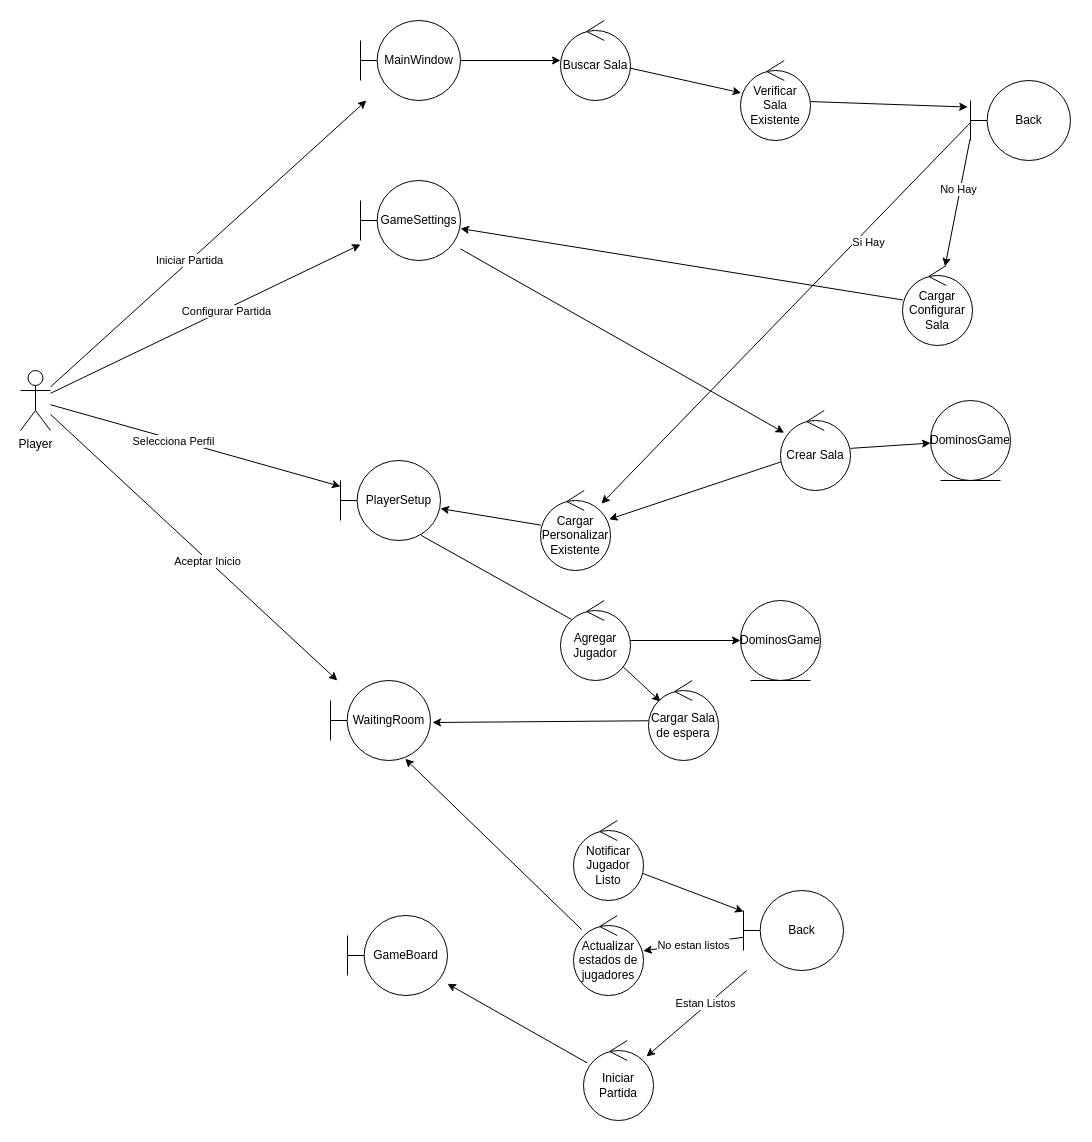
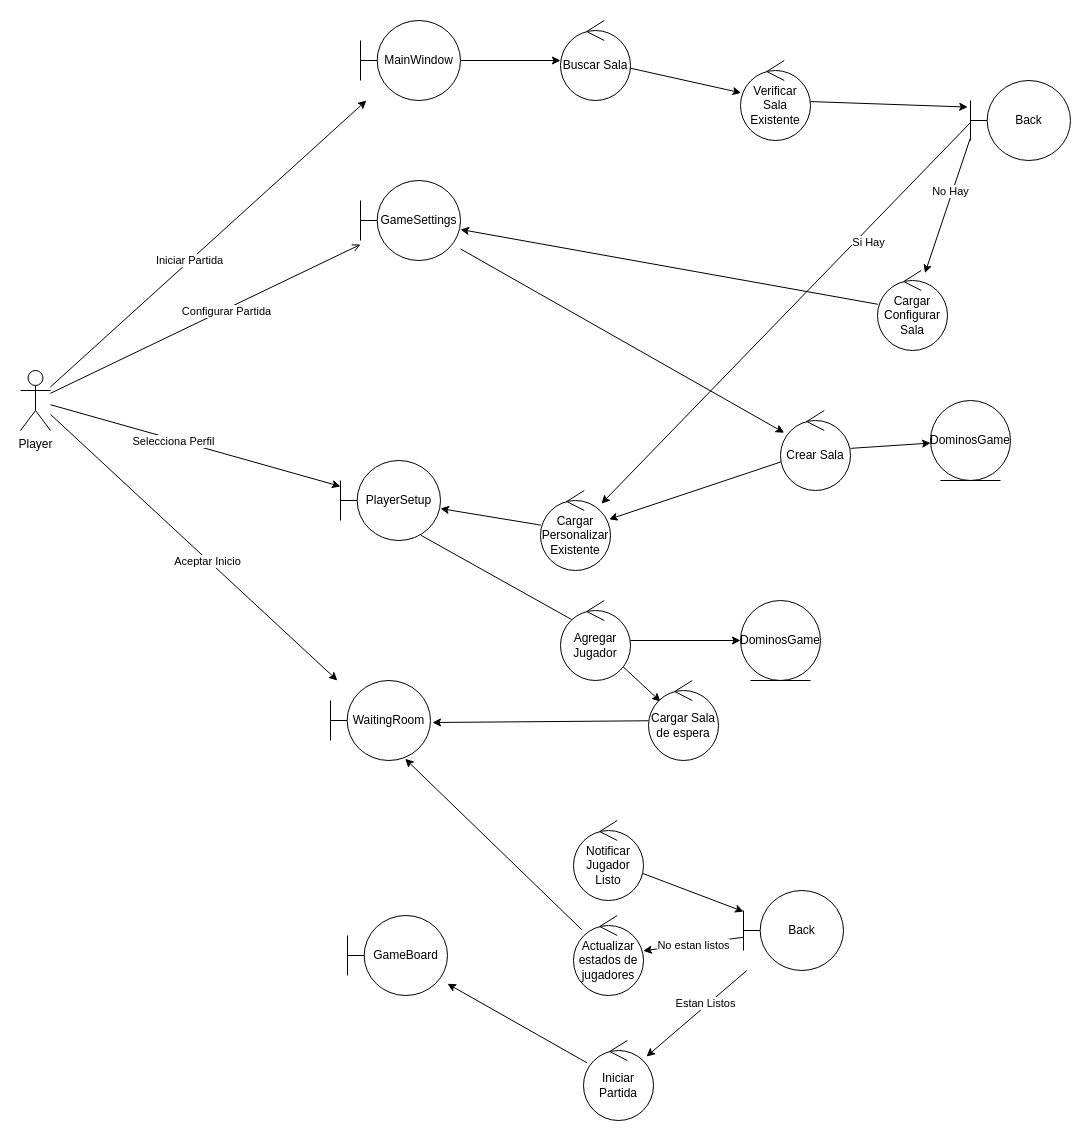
edge "Player" -> "GameSettings": arrowhead classic -> open
node "Cargar Configurar Sala": moved (938, 306) -> (913, 311)
